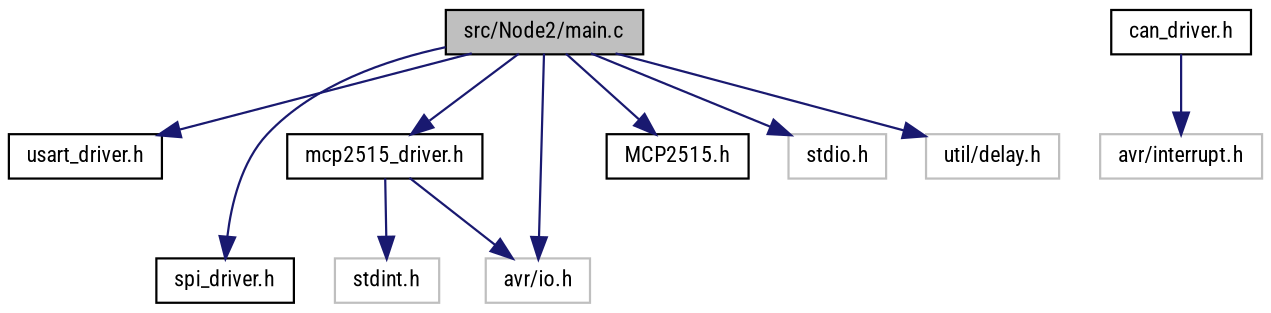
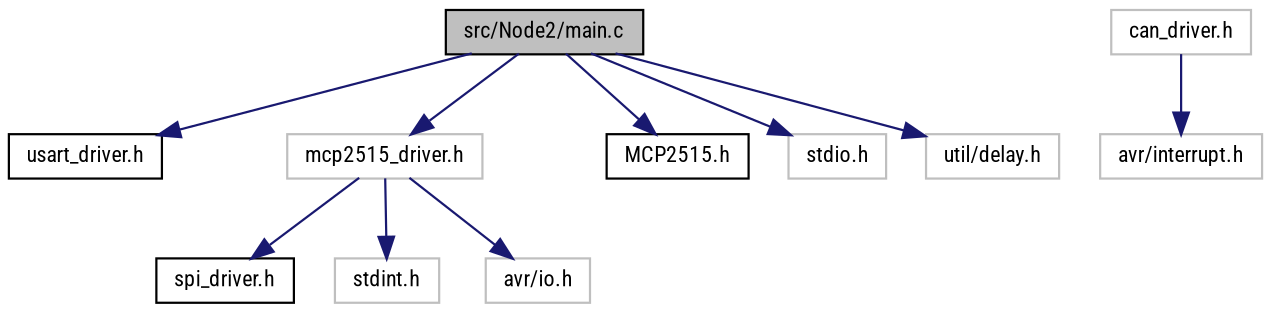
node "can_driver.h": color black -> grey75
edge "src/Node2/main.c" -> "spi_driver.h": now "mcp2515_driver.h" -> "spi_driver.h"
edge "src/Node2/main.c" -> "avr/io.h": removed
node "mcp2515_driver.h": color black -> grey75
